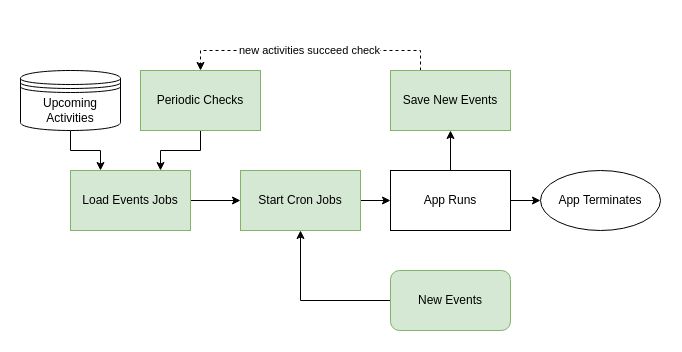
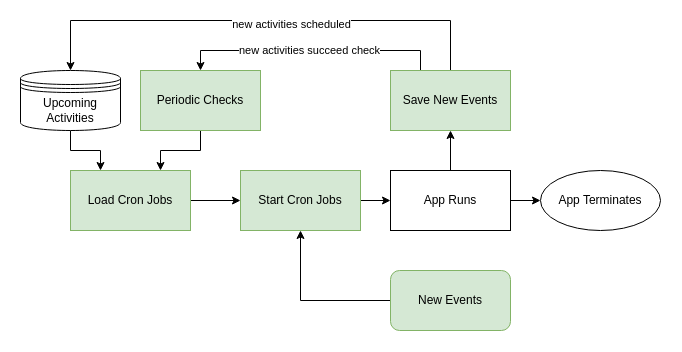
edge "Save New Events" -> "Upcoming Activities": added, label "new activities scheduled"
edge "Save New Events" -> "Periodic Checks": style dashed -> solid
node "Load Events Jobs": label "Load Events Jobs" -> "Load Cron Jobs"
